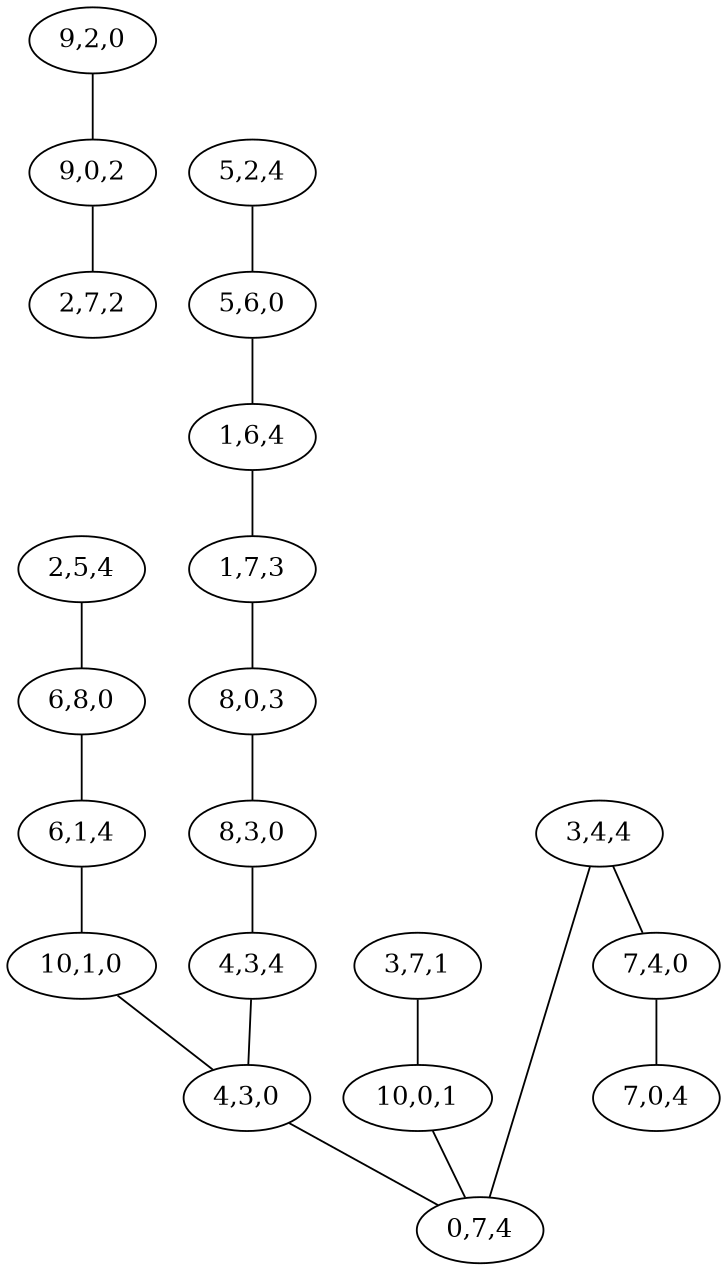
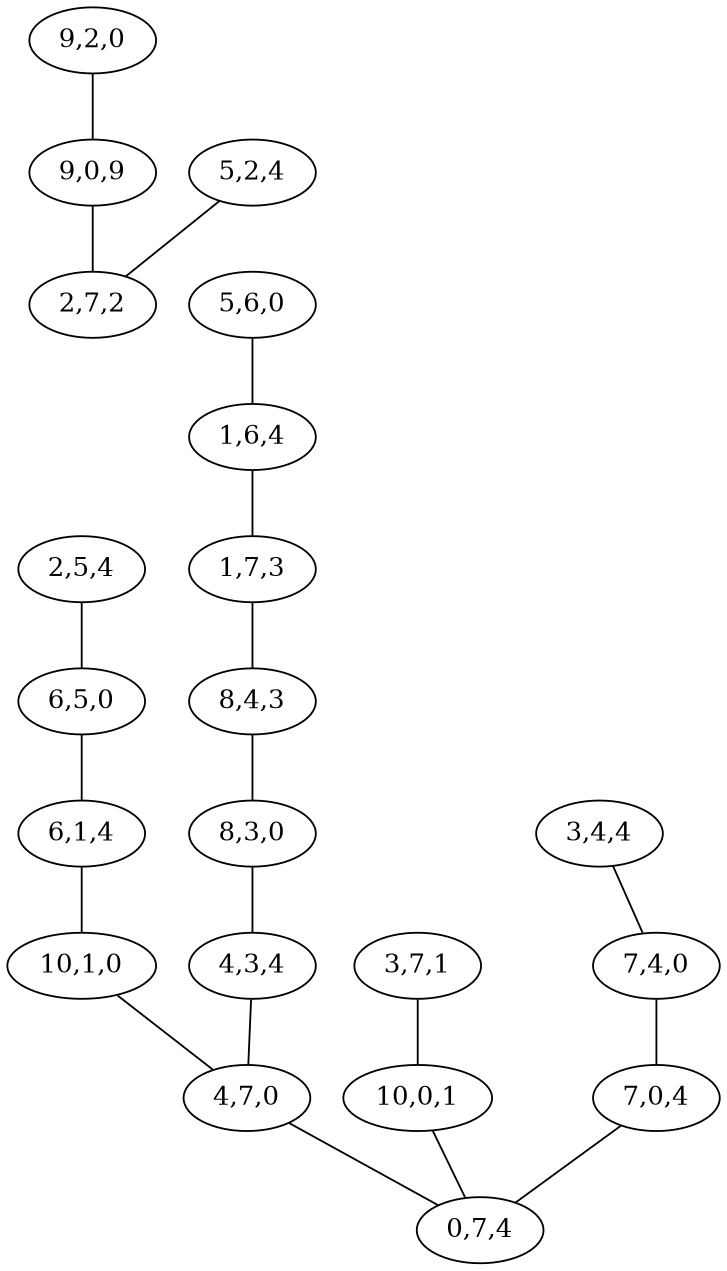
node "9,0,2": label "9,0,2" -> "9,0,9"
edge "5,2,4" -- "5,6,0": now "5,2,4" -- "2,7,2"
node "6,8,0": label "6,8,0" -> "6,5,0"
node "8,0,3": label "8,0,3" -> "8,4,3"
edge "3,4,4" -- "0,7,4": now "7,0,4" -- "0,7,4"
node "4,3,0": label "4,3,0" -> "4,7,0"
